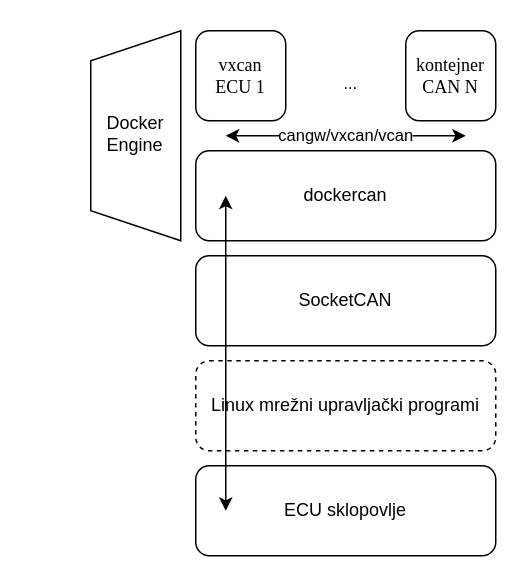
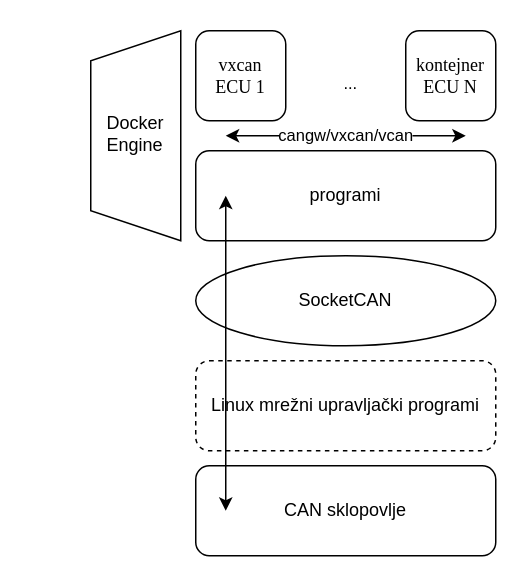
node "kontejner CAN N": label "kontejner CAN N" -> "kontejner ECU N"
node "dockercan": label "dockercan" -> "programi"
node "SocketCAN": shape rounded rectangle -> ellipse
node "ECU sklopovlje": label "ECU sklopovlje" -> "CAN sklopovlje"
